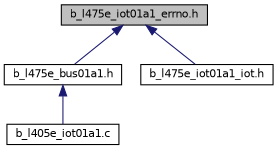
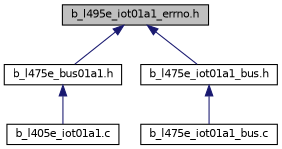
node "b_l475e_iot01a1_errno.h": label "b_l475e_iot01a1_errno.h" -> "b_l495e_iot01a1_errno.h"
node "b_l475e_iot01a1_iot.h": label "b_l475e_iot01a1_iot.h" -> "b_l475e_iot01a1_bus.h"
node "b_l475e_iot01a1_bus.c": added
